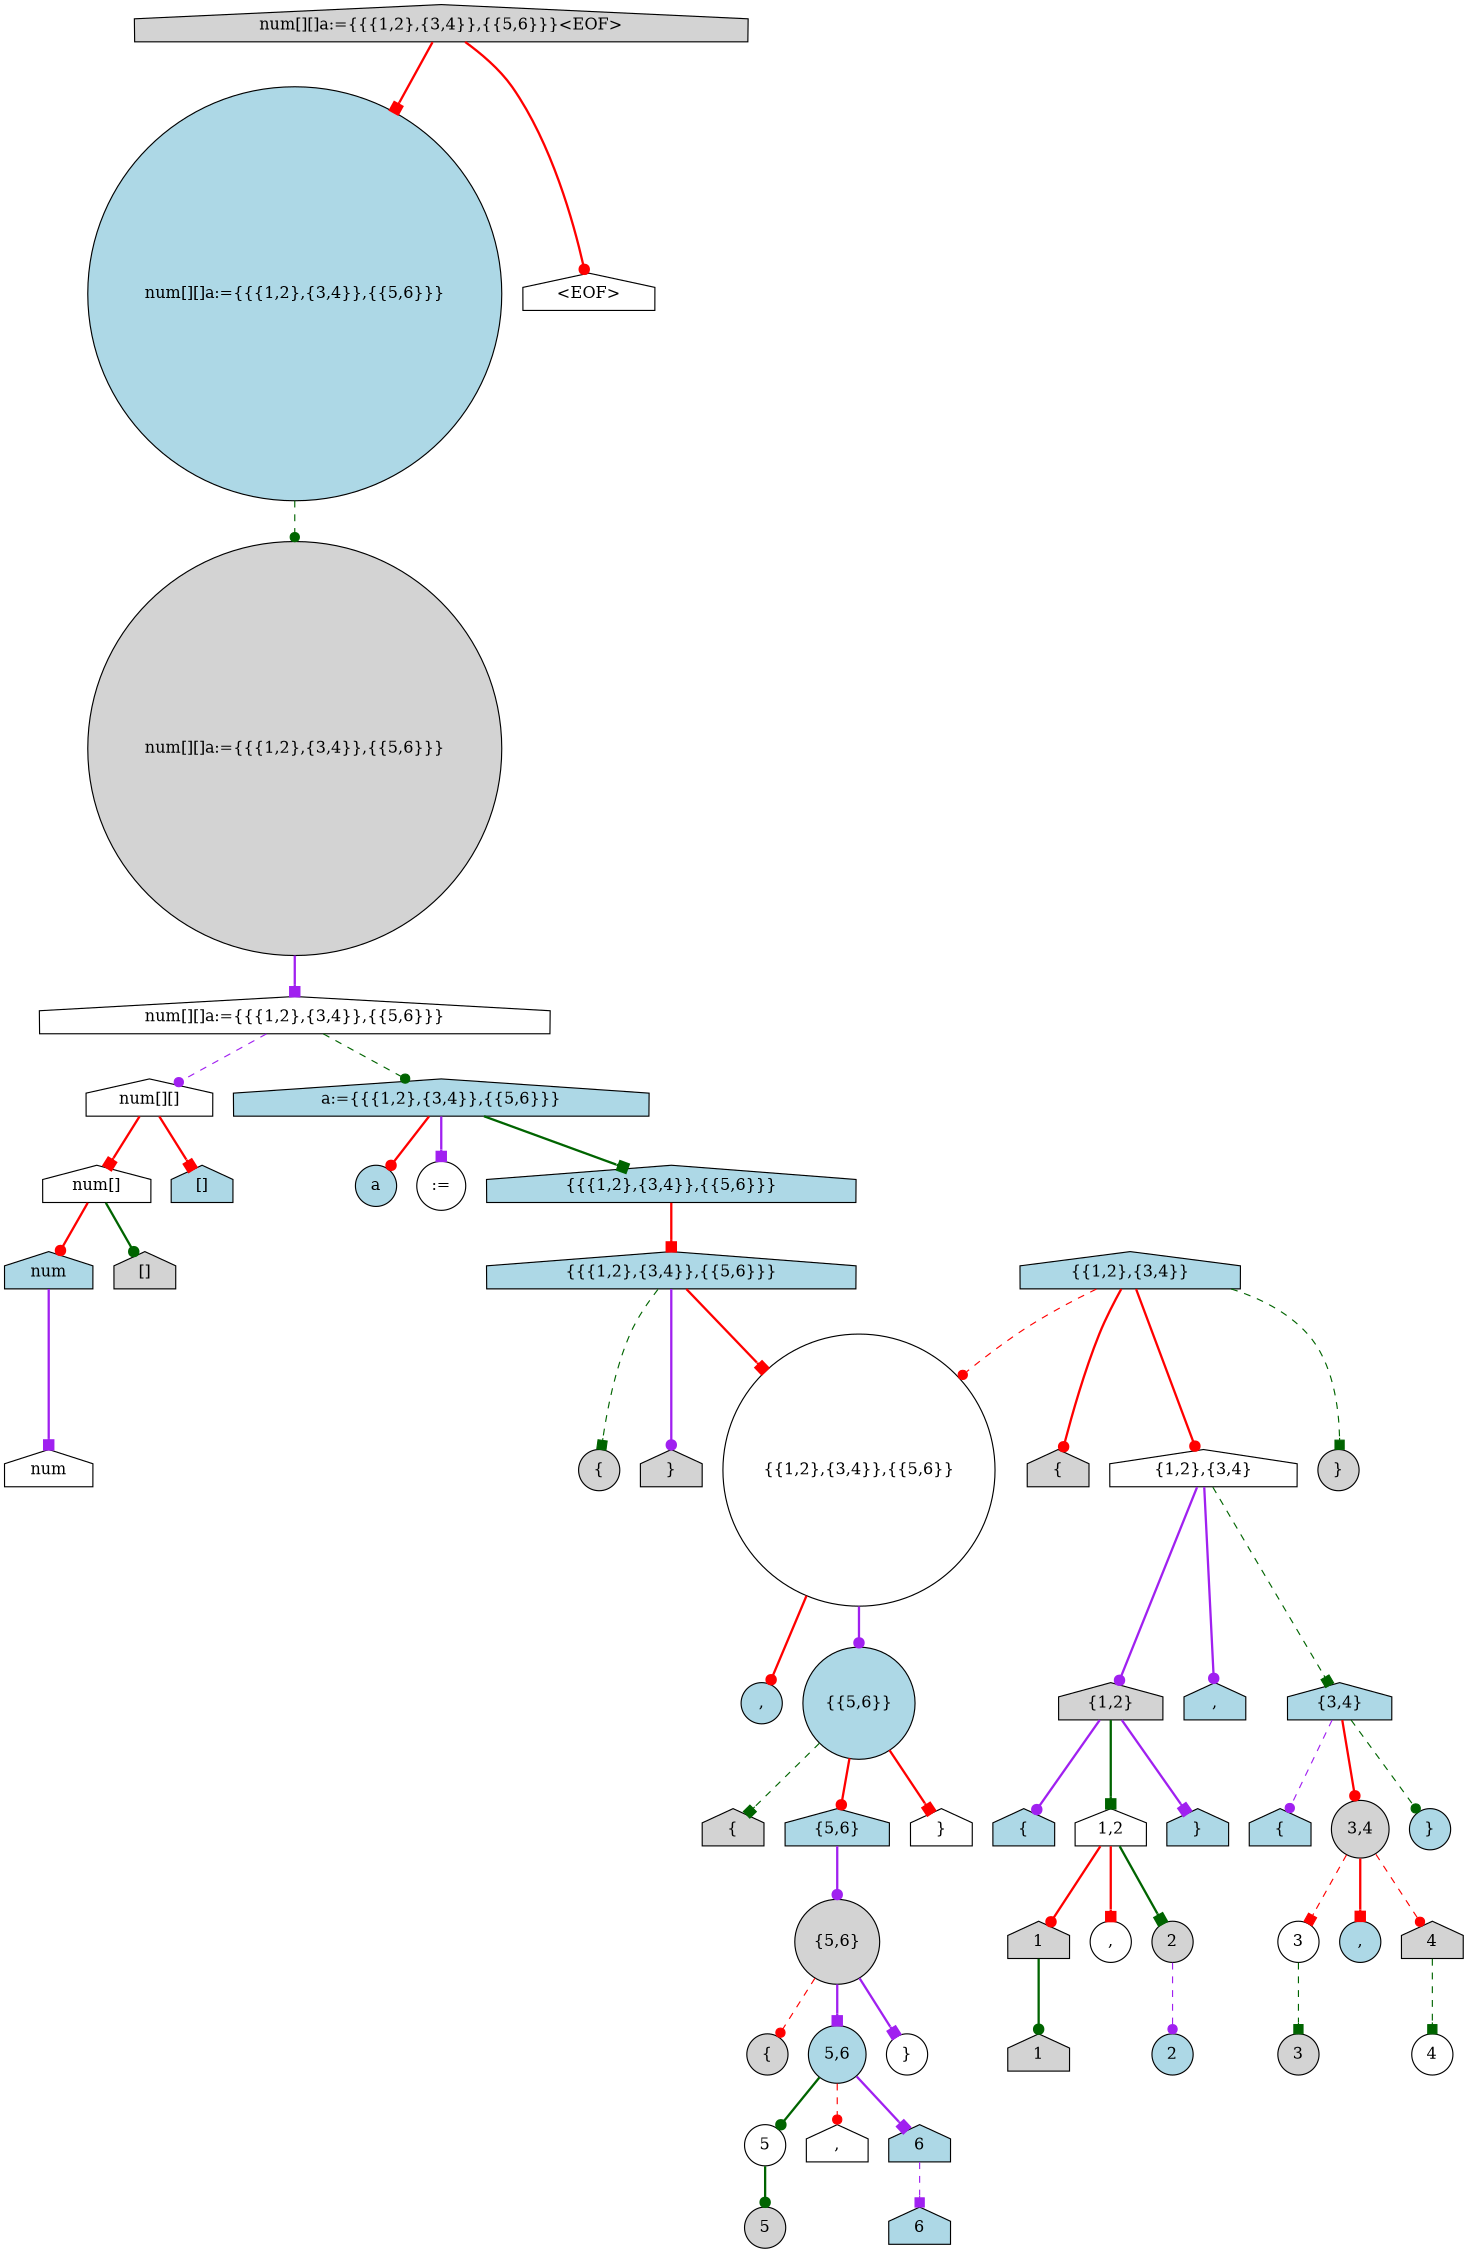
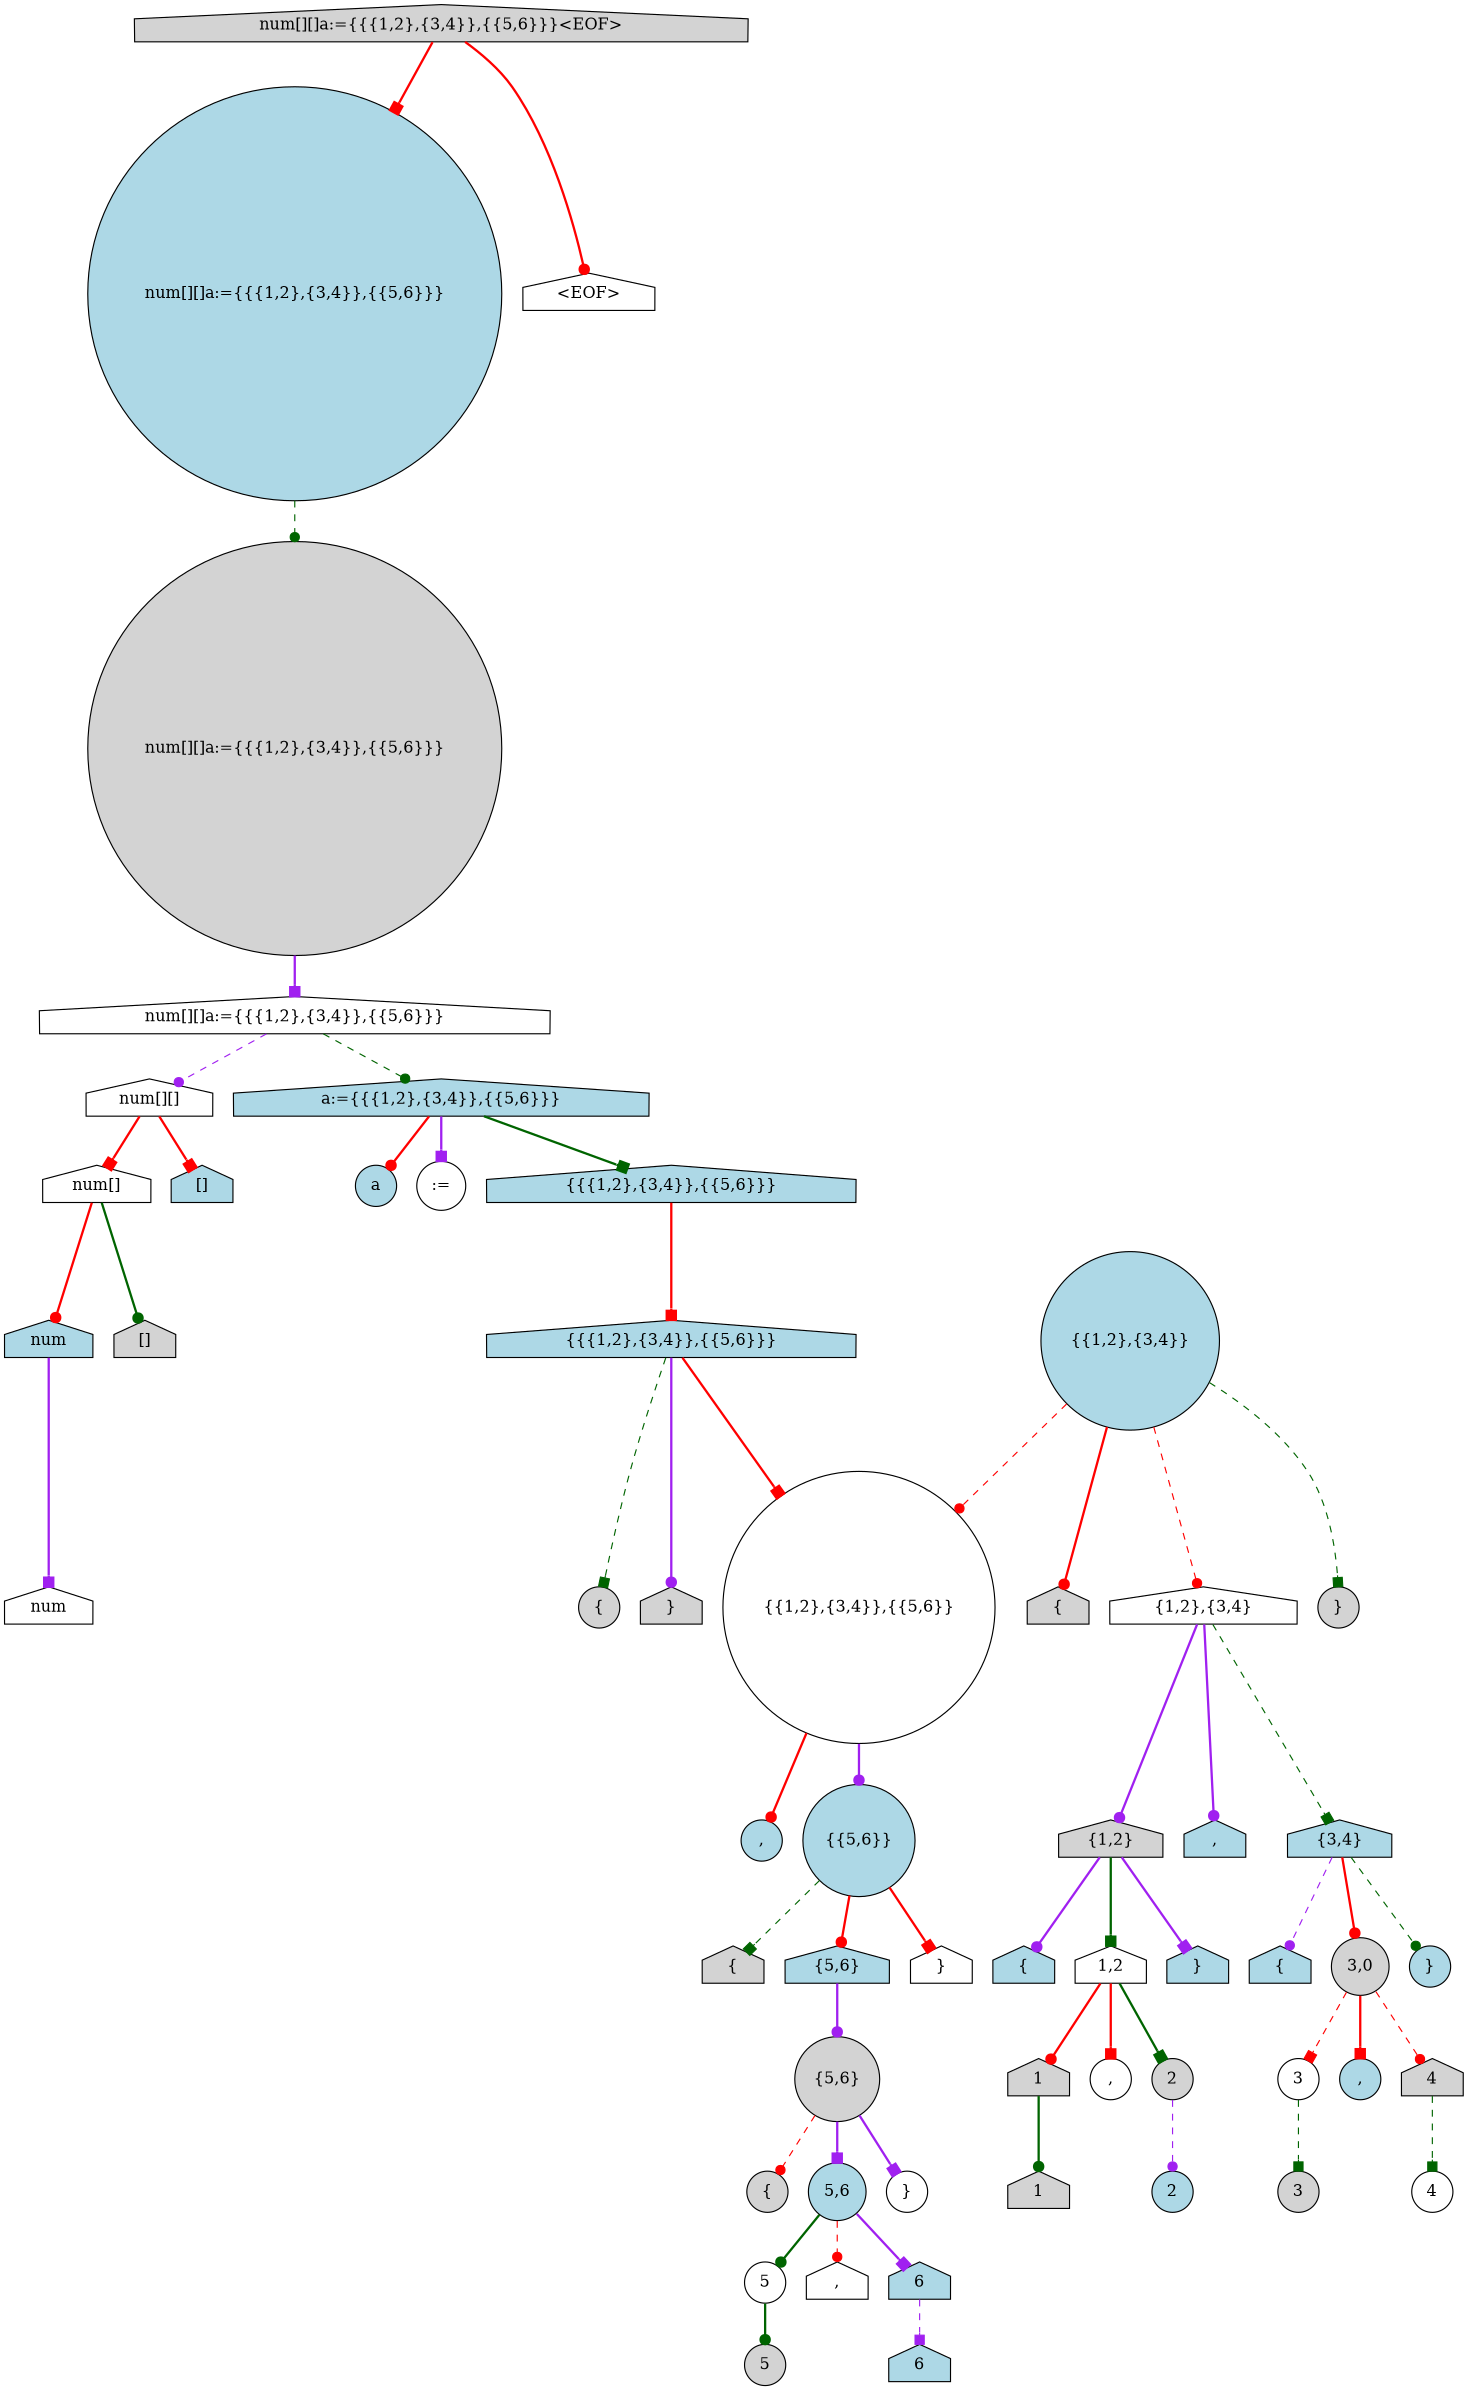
node "{{1,2},{3,4}}": shape house -> circle
edge "{{1,2},{3,4}}" -> "{1,2},{3,4}": style bold -> dashed
node "3,4": label "3,4" -> "3,0"
